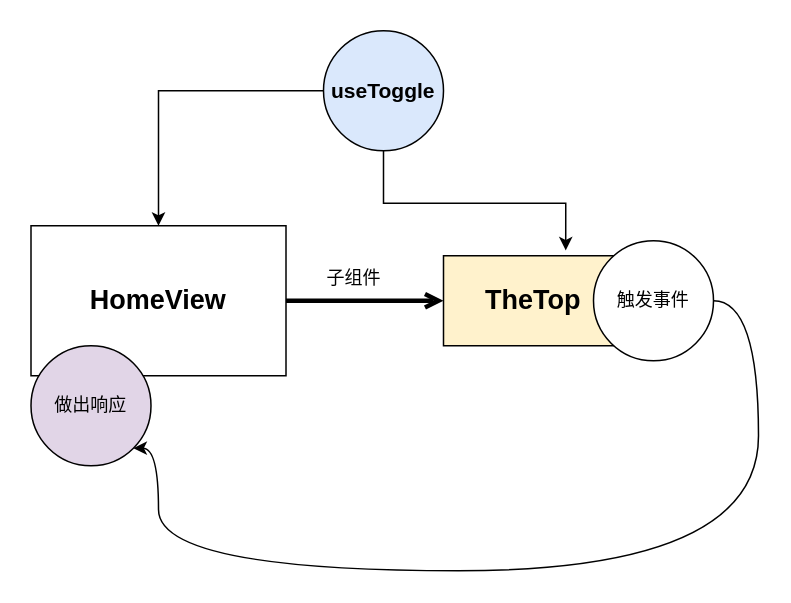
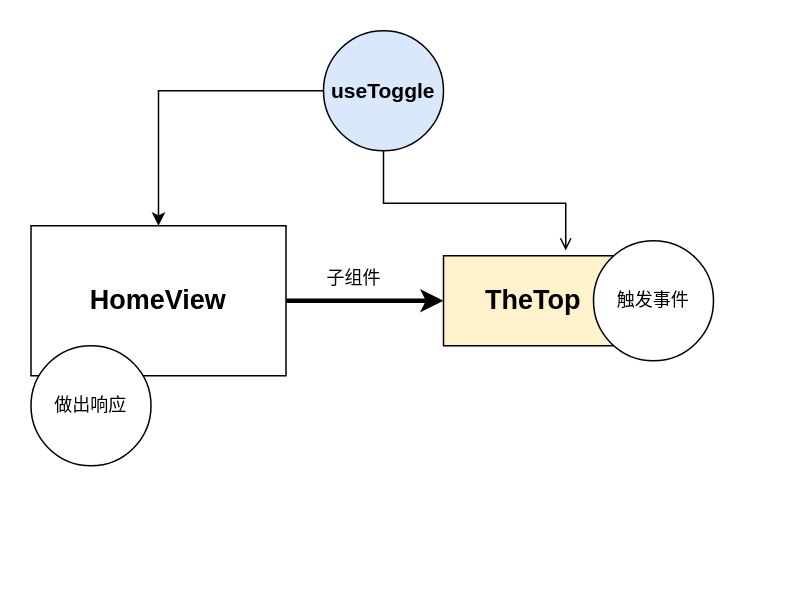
edge "useToggle" -> "TheTop": arrowhead classic -> open
edge "HomeView" -> "TheTop": arrowhead open -> classic
node "做出响应": fillcolor #e1d5e7 -> #ffffff
edge "触发事件" -> "做出响应": removed
